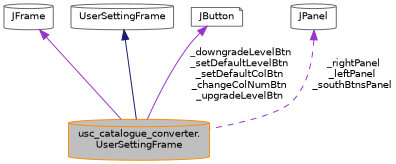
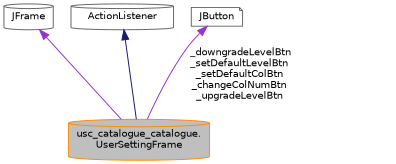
node "UserSettingFrame": label "UserSettingFrame" -> "ActionListener"
node "JPanel": removed
node "usc_catalogue_converter. UserSettingFrame": label "usc_catalogue_converter. UserSettingFrame" -> "usc_catalogue_catalogue. UserSettingFrame"
